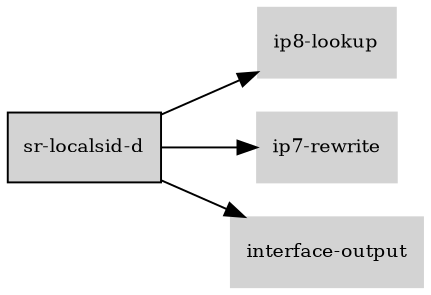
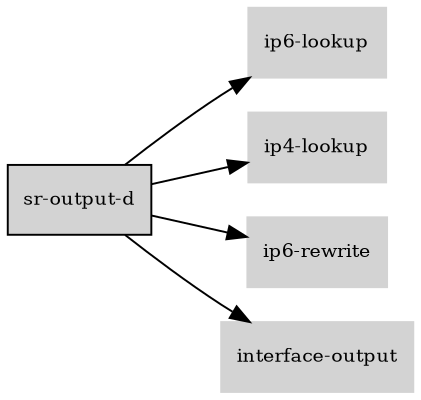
node "ip6-lookup": added
node "ip8-lookup": label "ip8-lookup" -> "ip4-lookup"
node "sr-localsid-d": label "sr-localsid-d" -> "sr-output-d"
node "ip7-rewrite": label "ip7-rewrite" -> "ip6-rewrite"
